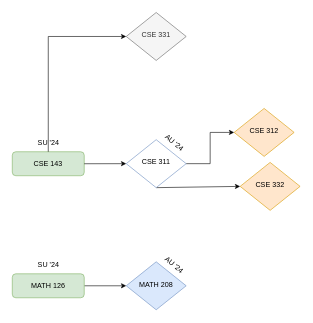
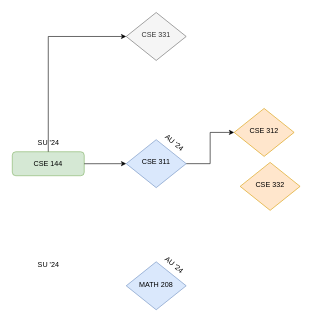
node "CSE 143": label "CSE 143" -> "CSE 144"
node "CSE 311": fillcolor #ffffff -> #dae8fc
edge "CSE 311" -> "CSE 332": removed
node "MATH 126": removed
edge "MATH 126" -> "MATH 208": removed
